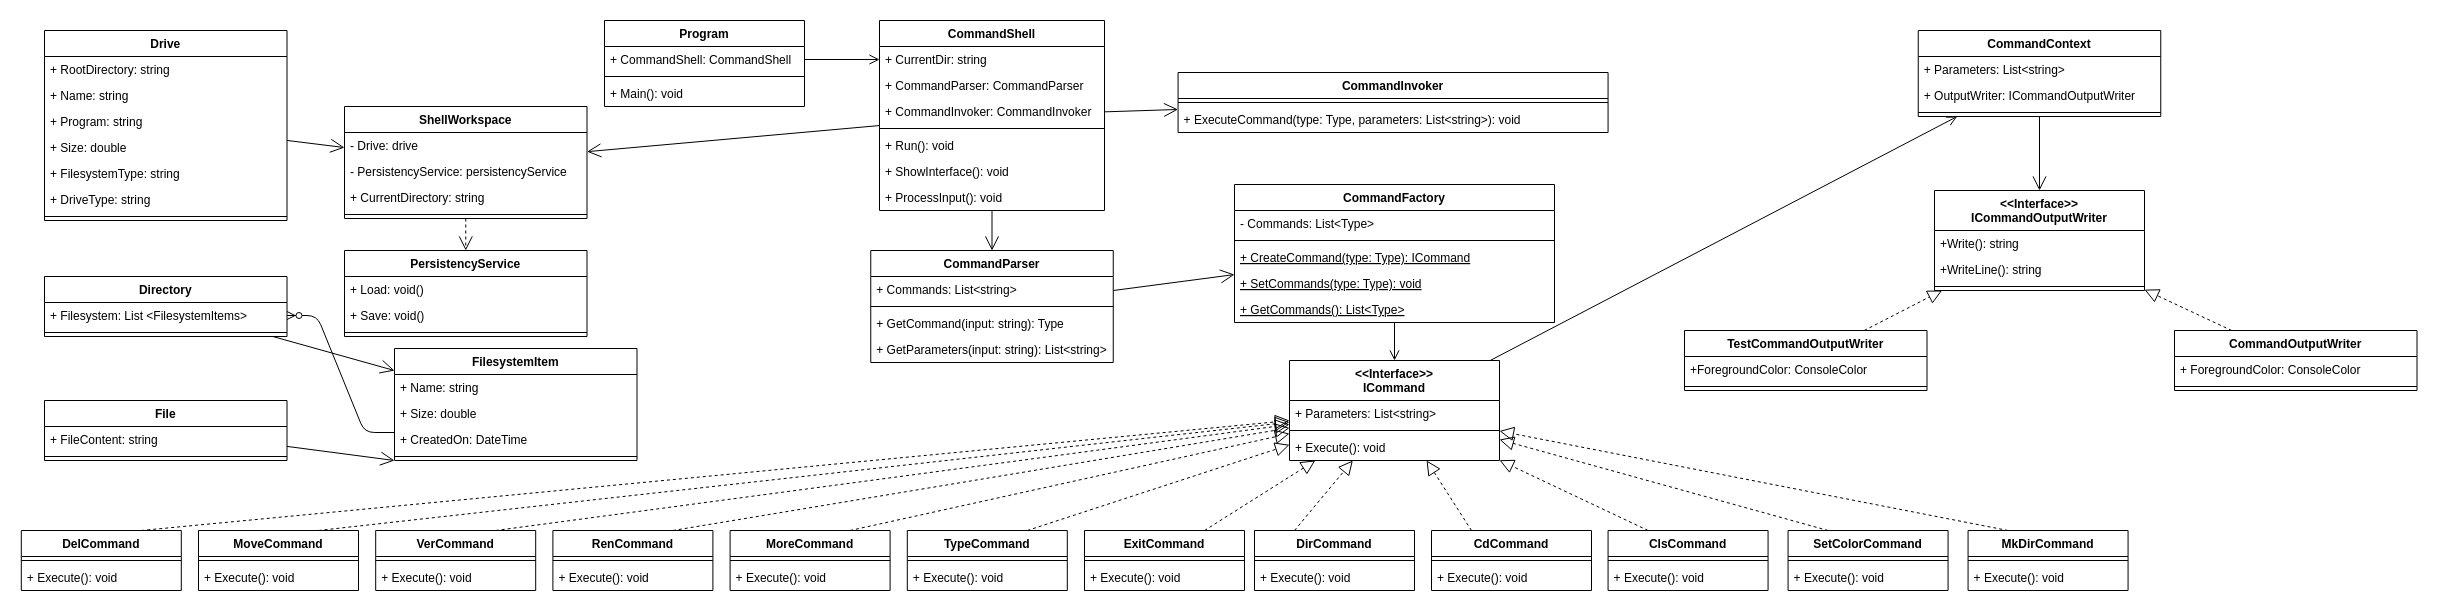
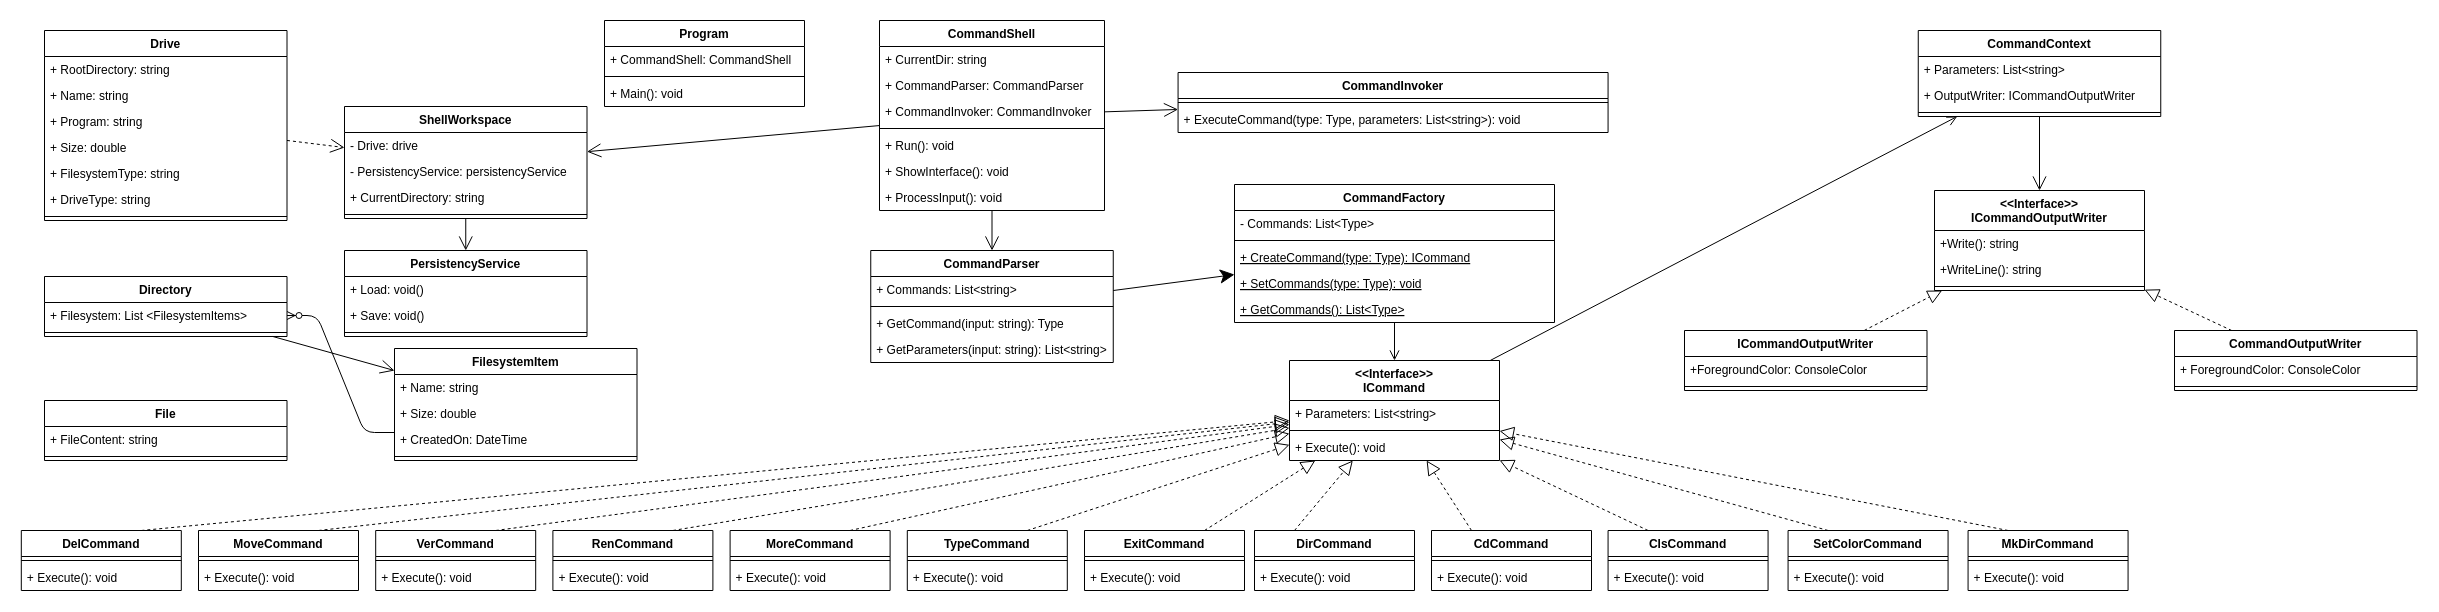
edge "+ CommandShell: CommandShell" -> "+ CurrentDir: string": removed
edge "Drive" -> "ShellWorkspace": style solid -> dashed
edge "ShellWorkspace" -> "PersistencyService": style dashed -> solid
edge "CommandParser" -> "CommandFactory": arrowhead open -> classic
node "TestCommandOutputWriter": label "TestCommandOutputWriter" -> "ICommandOutputWriter"
edge "File" -> "FilesystemItem": removed
